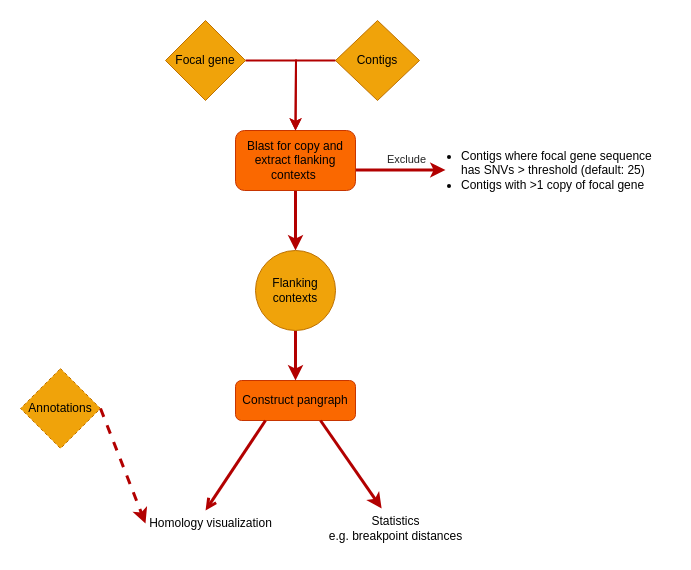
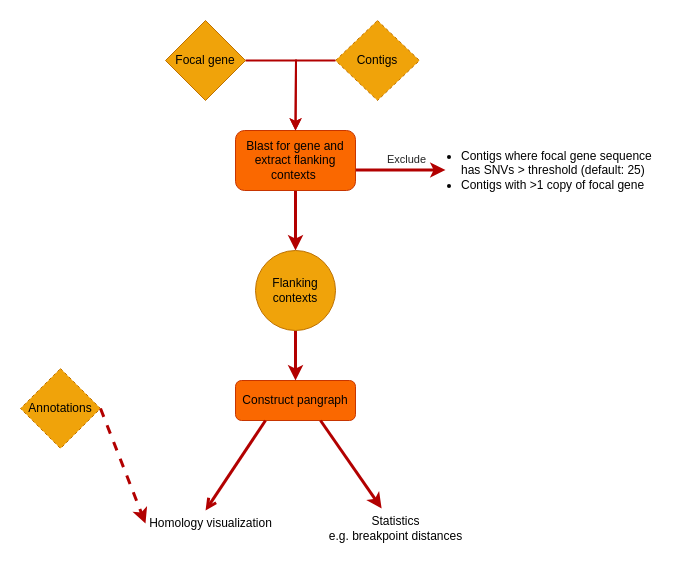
node "Contigs": style solid -> dashed
node "Blast for copy and extract flanking contexts": label "Blast for copy and extract flanking contexts" -> "Blast for gene and extract flanking contexts"
